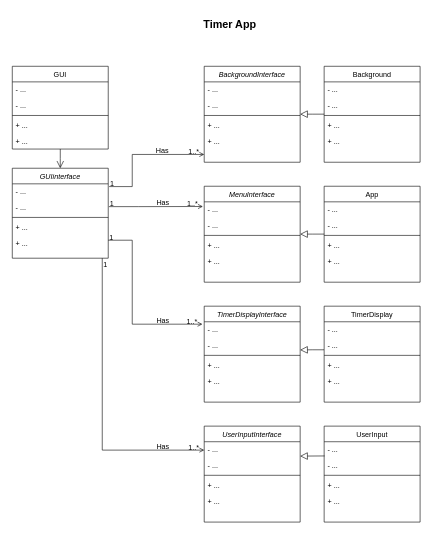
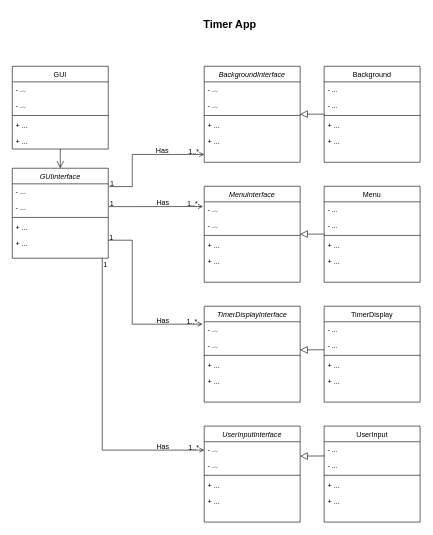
node "App": label "App" -> "Menu"
